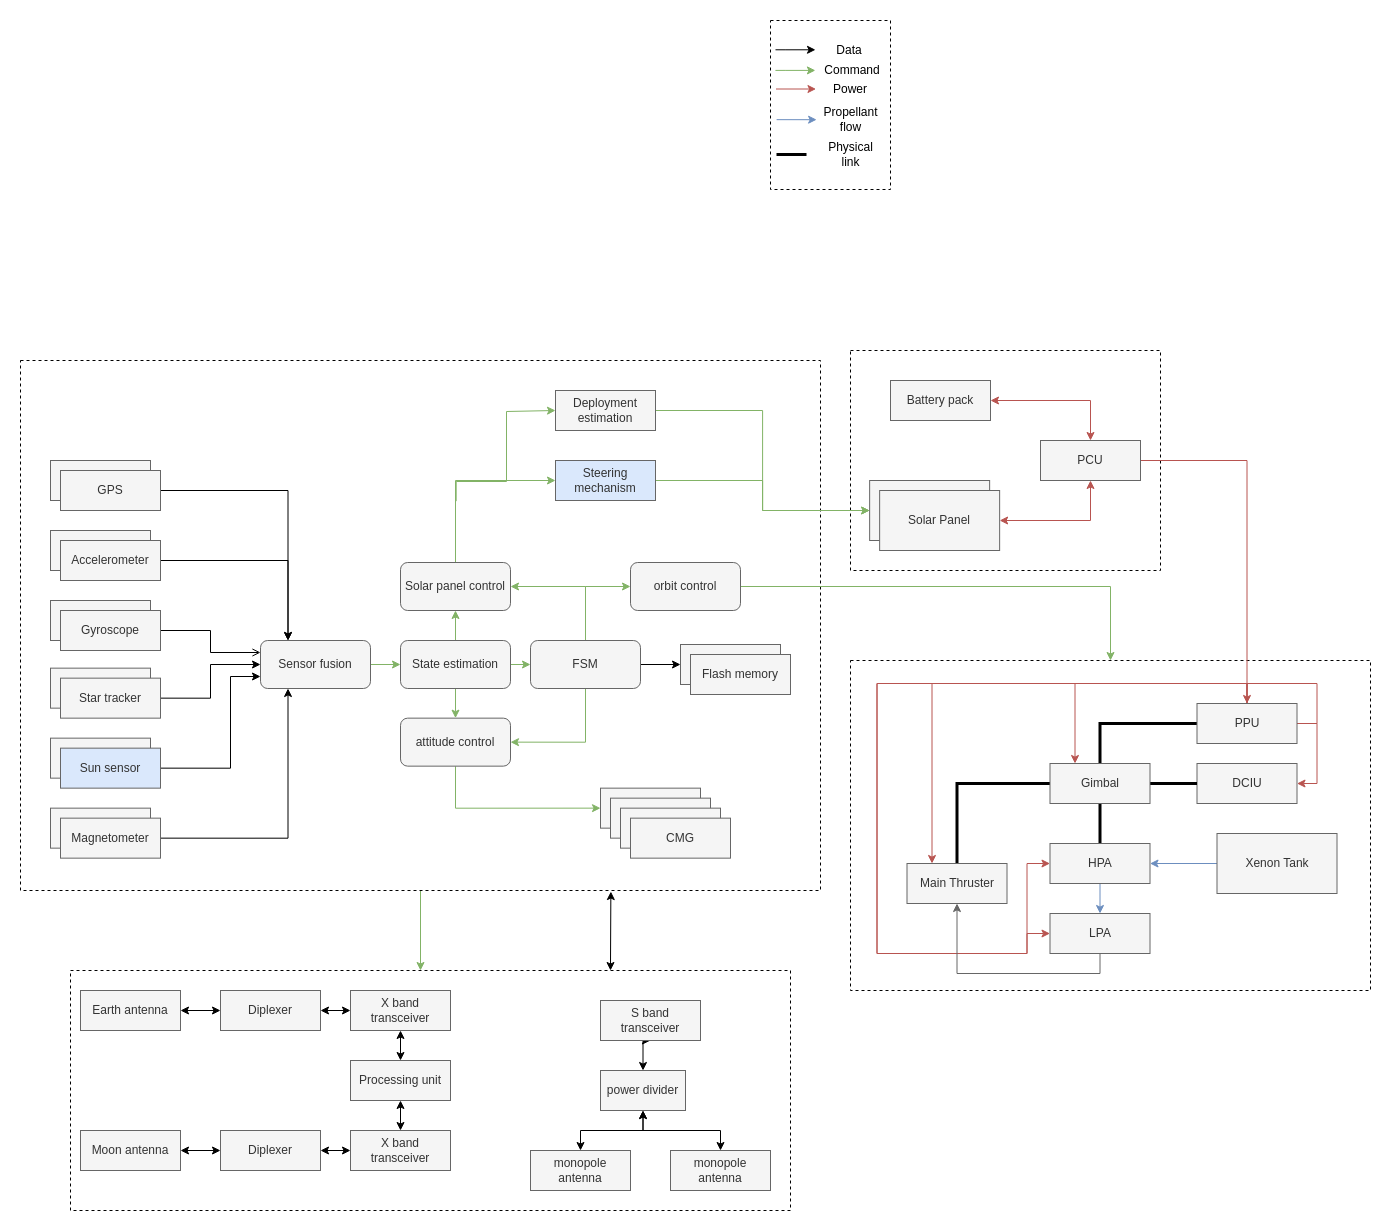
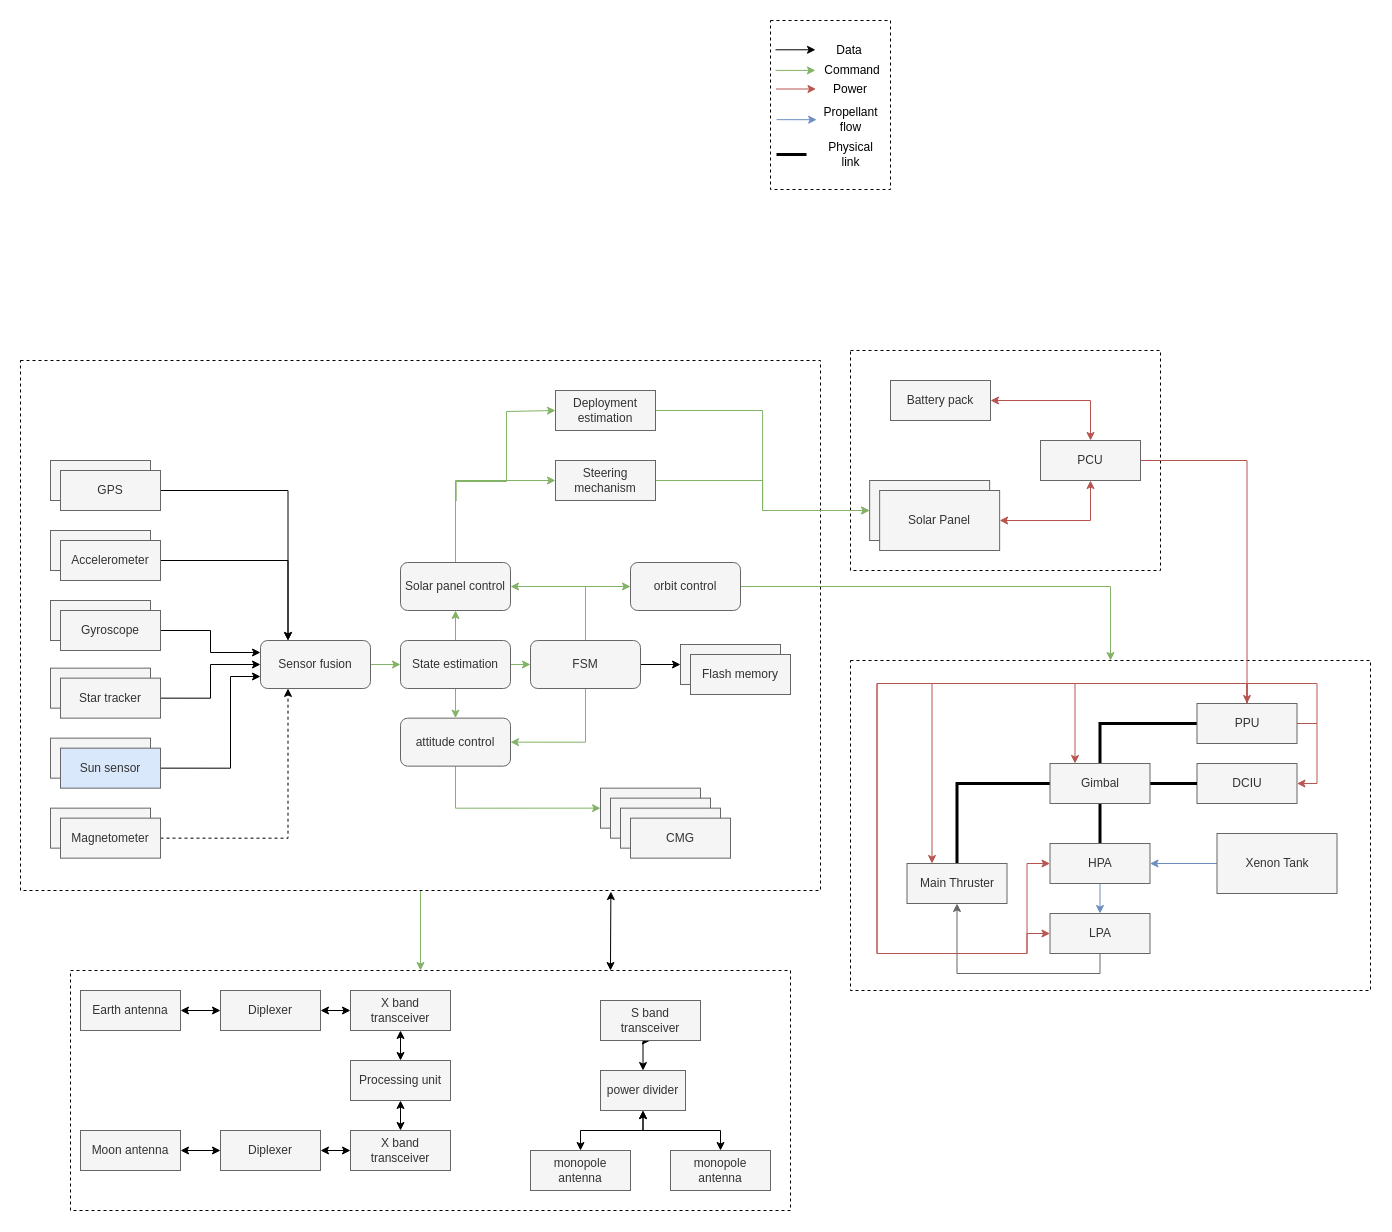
node "Steering mechanism": fillcolor #dae8fc -> #f5f5f5
edge "Gyroscope" -> "Sensor fusion": arrowhead open -> classic
edge "Magnetometer" -> "Sensor fusion": style solid -> dashed
